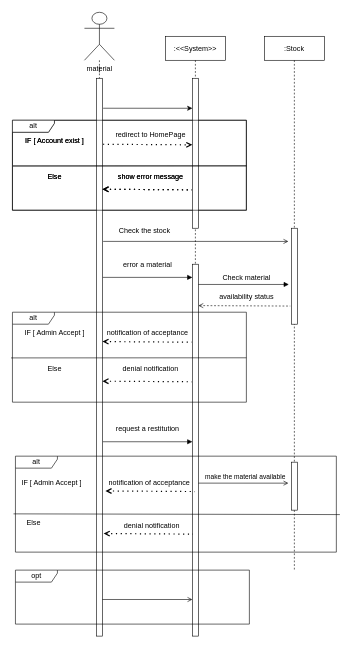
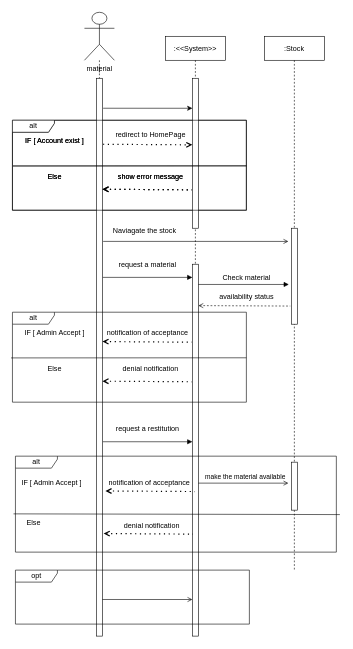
node "Check the stock": label "Check the stock" -> "Naviagate the stock"
node "error a material": label "error a material" -> "request a material"
